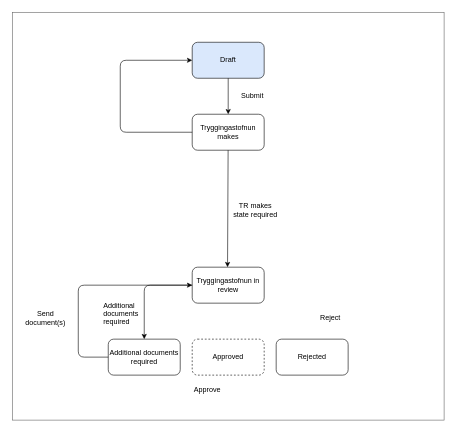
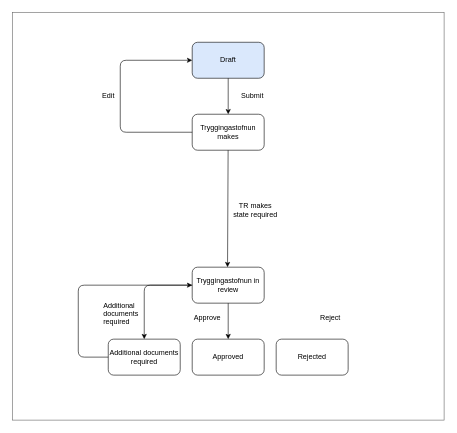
node "Edit": added
node "Send document(s)": removed
edge "Tryggingastofnun in review" -> "Approved": added
node "Approved": style dashed -> solid
node "Approve": moved (207, 390) -> (207, 318)
